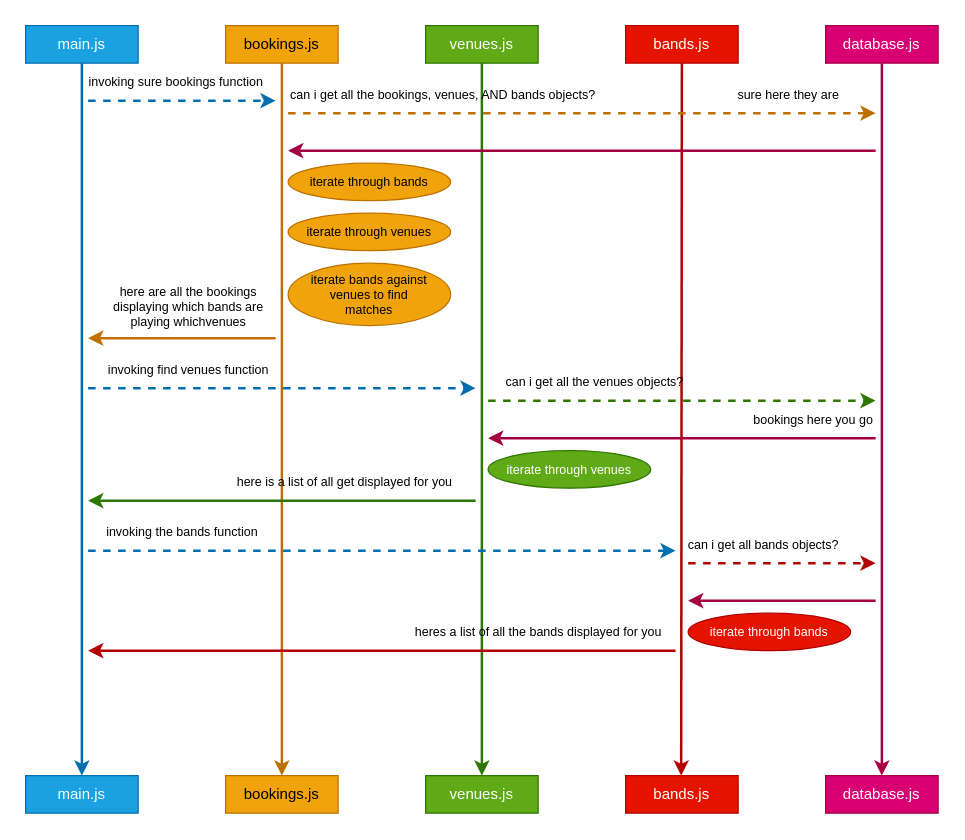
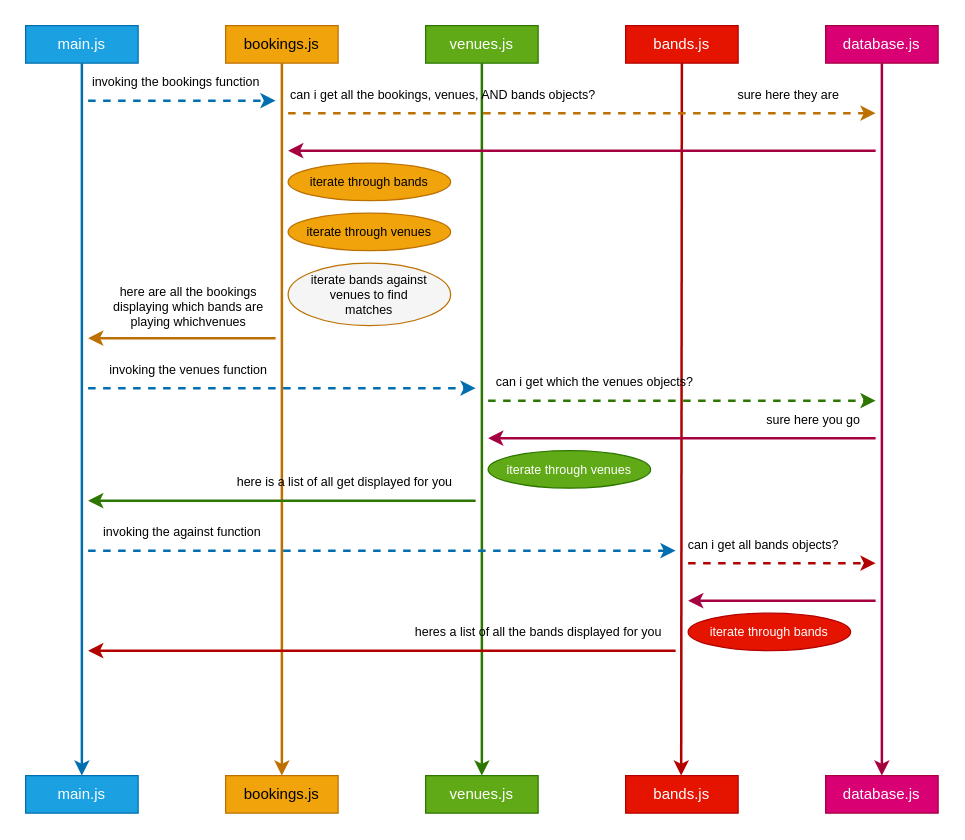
node "invoking sure bookings function": label "invoking sure bookings function" -> "invoking the bookings function"
node "iterate bands against venues to find matches": fillcolor #f0a30a -> #f5f5f5
node "invoking find venues function": label "invoking find venues function" -> "invoking the venues function"
node "can i get all the venues objects?": label "can i get all the venues objects?" -> "can i get which the venues objects?"
node "bookings here you go": label "bookings here you go" -> "sure here you go"
node "invoking the bands function": label "invoking the bands function" -> "invoking the against function"
